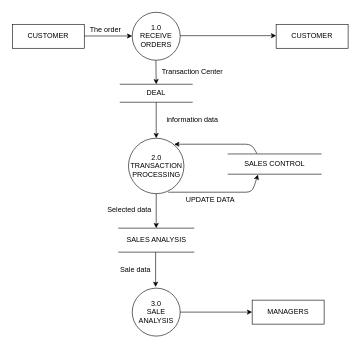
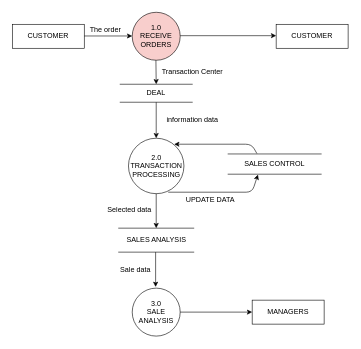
node "1.0 RECEIVE ORDERS": fillcolor #ffffff -> #f8cecc
